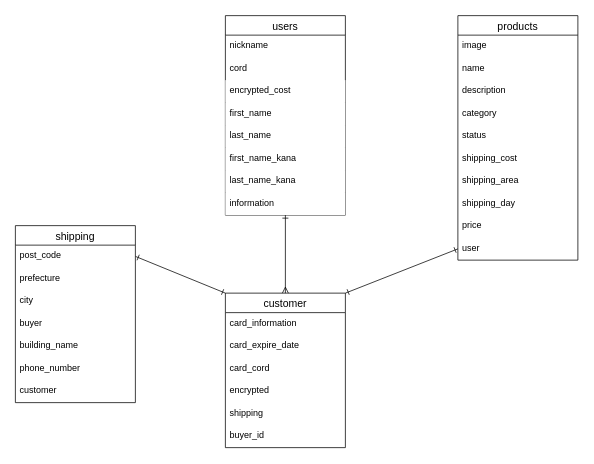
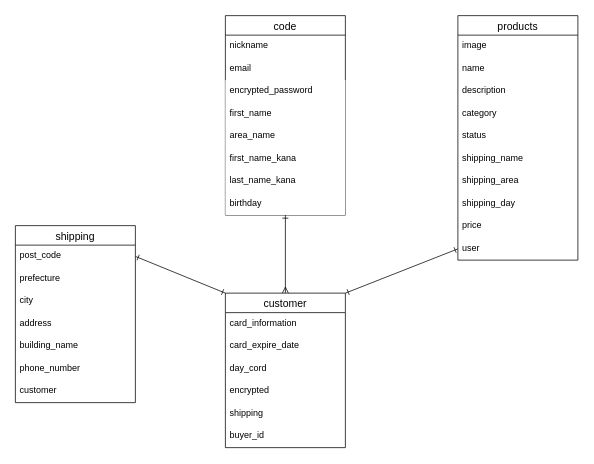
node "users": label "users" -> "code"
node "cord": label "cord" -> "email"
node "encrypted_cost": label "encrypted_cost" -> "encrypted_password"
node "last_name": label "last_name" -> "area_name"
node "shipping_cost": label "shipping_cost" -> "shipping_name"
node "information": label "information" -> "birthday"
node "buyer": label "buyer" -> "address"
node "card_cord": label "card_cord" -> "day_cord"
